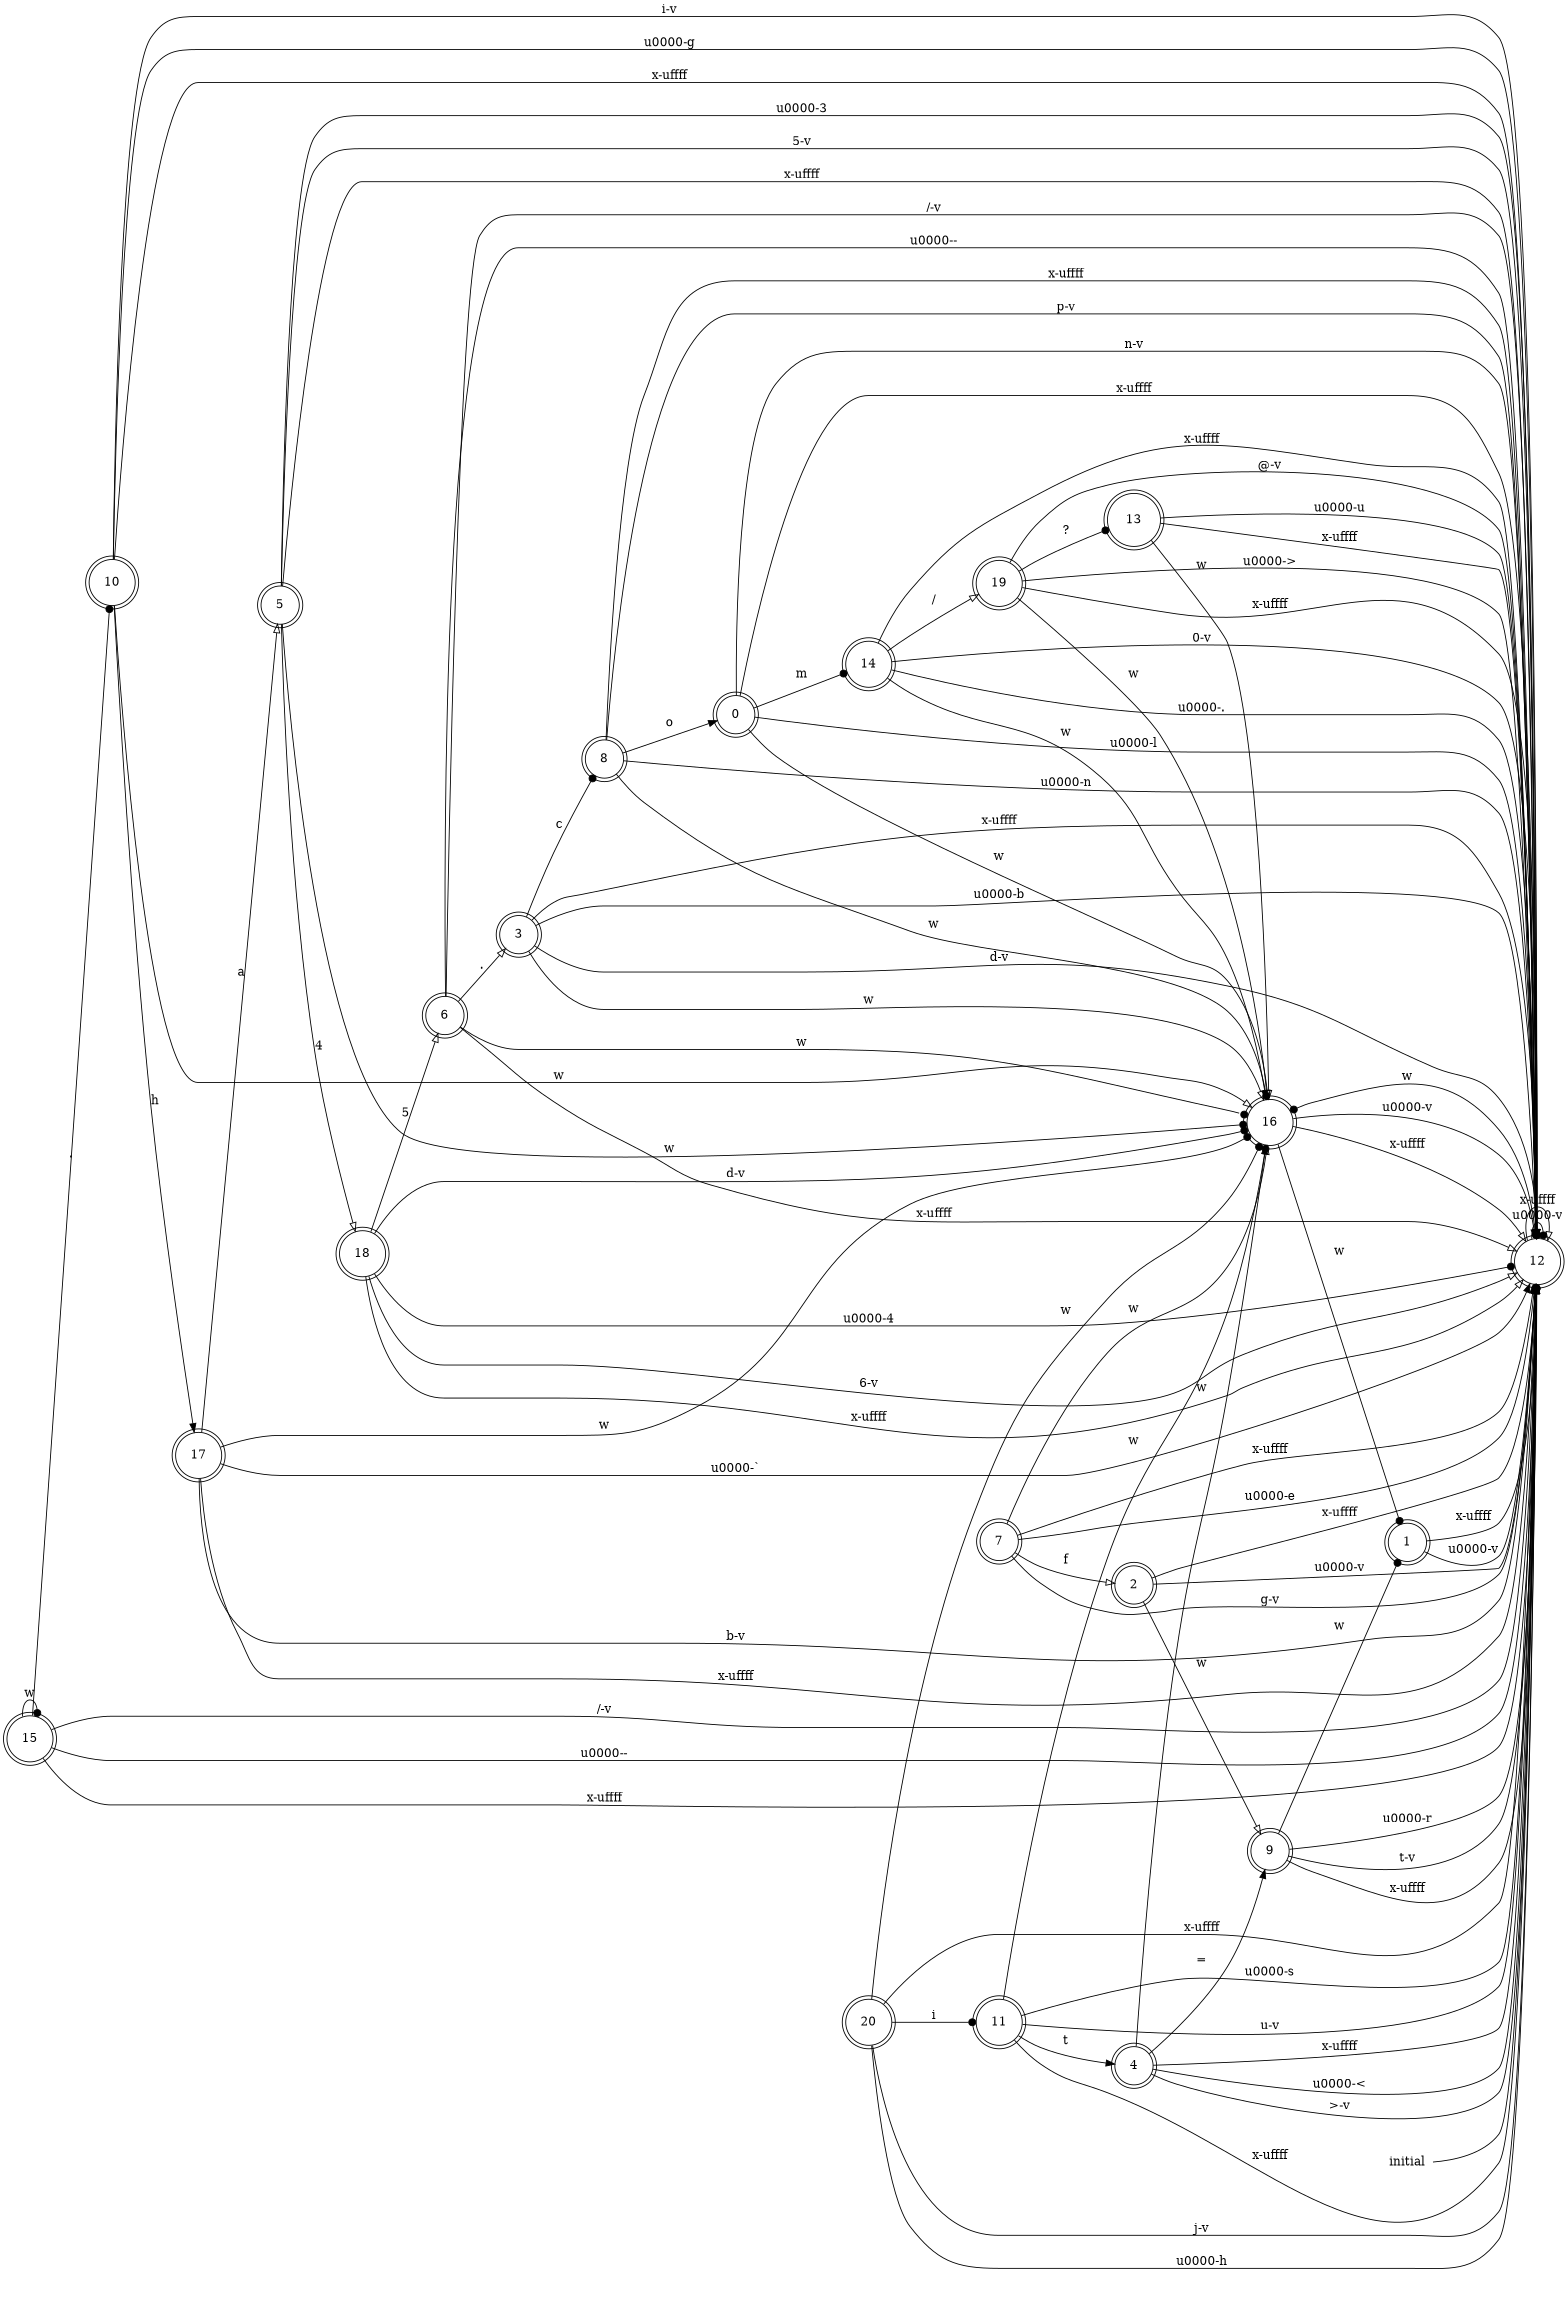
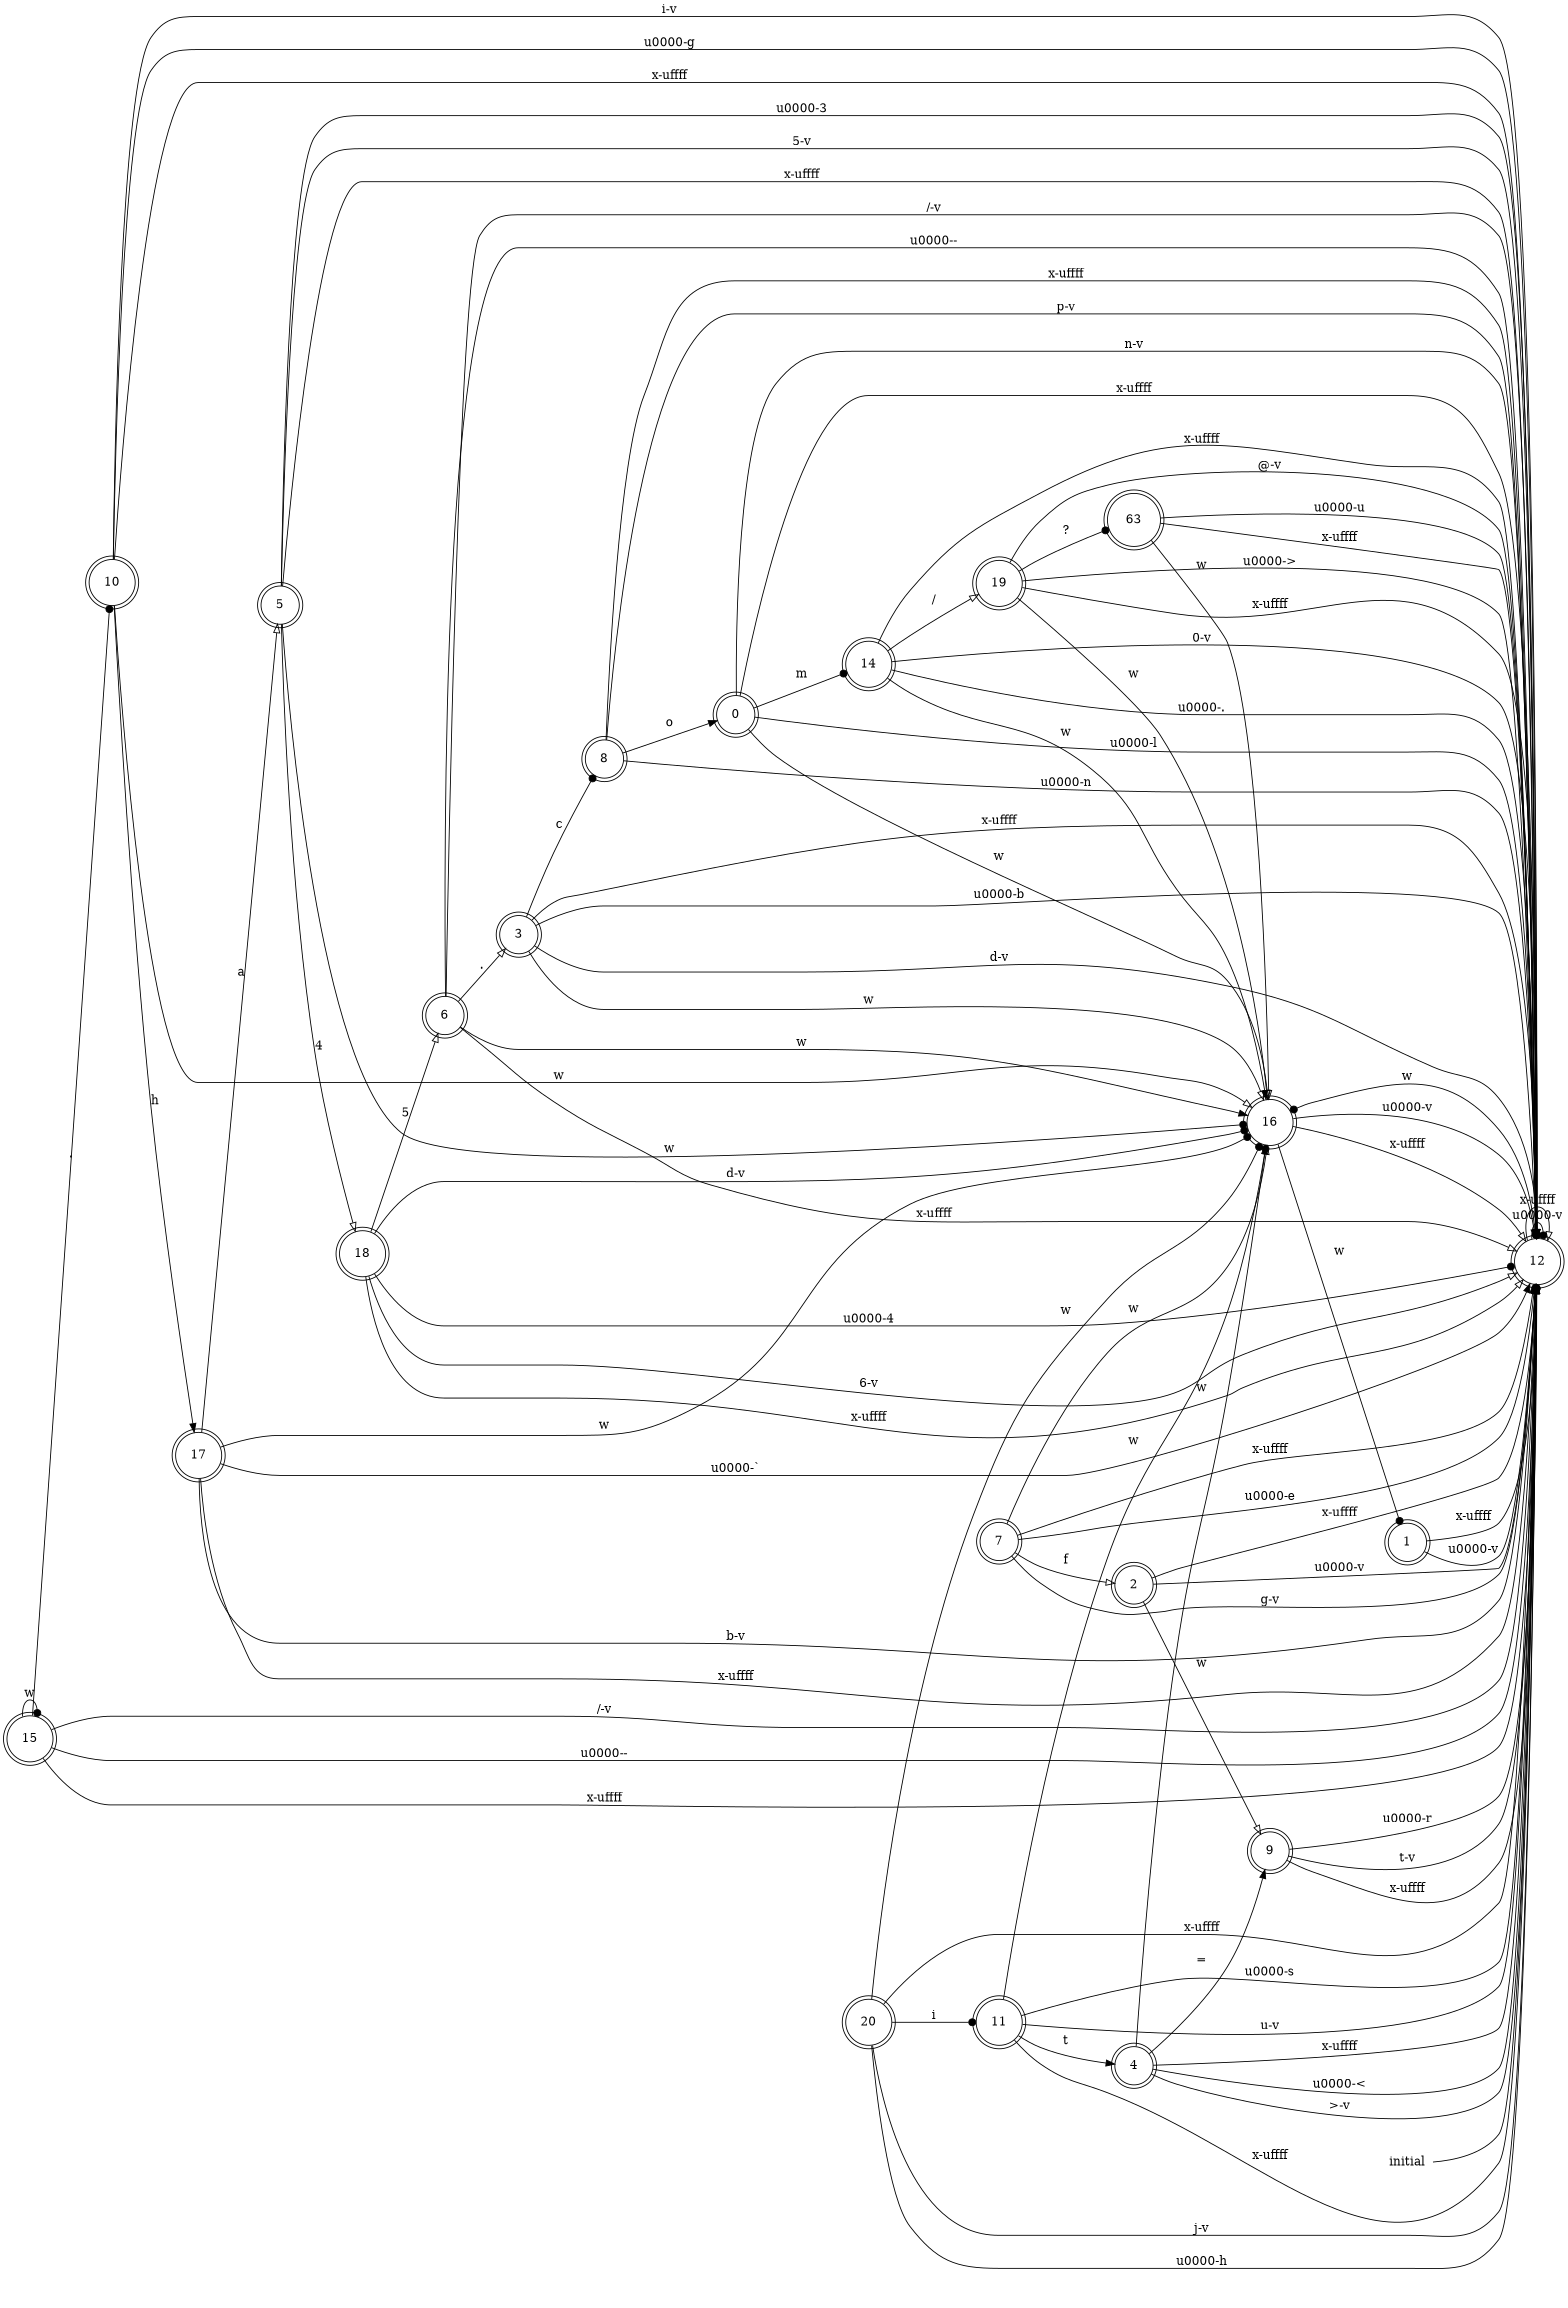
node "13": label "13" -> "63"
edge "8" -> "16": removed, label "w"
edge "6" -> "16": arrowhead dot -> normal
edge "9" -> "1": removed, label "w"
